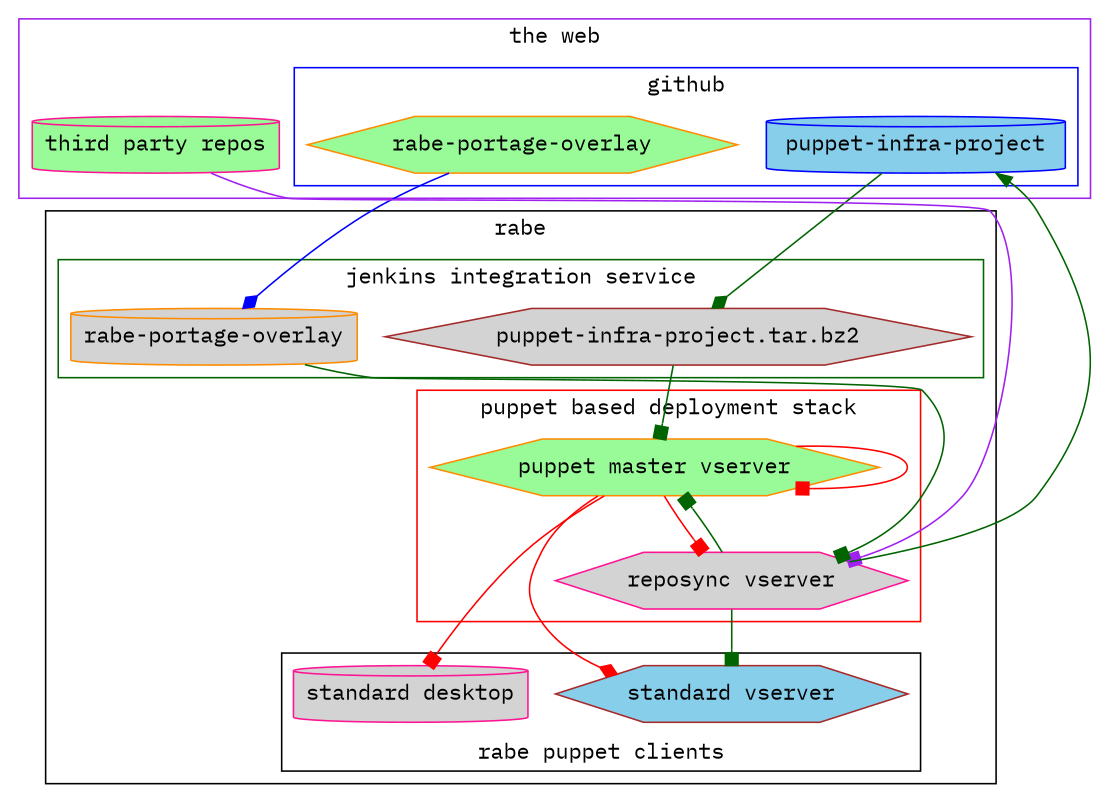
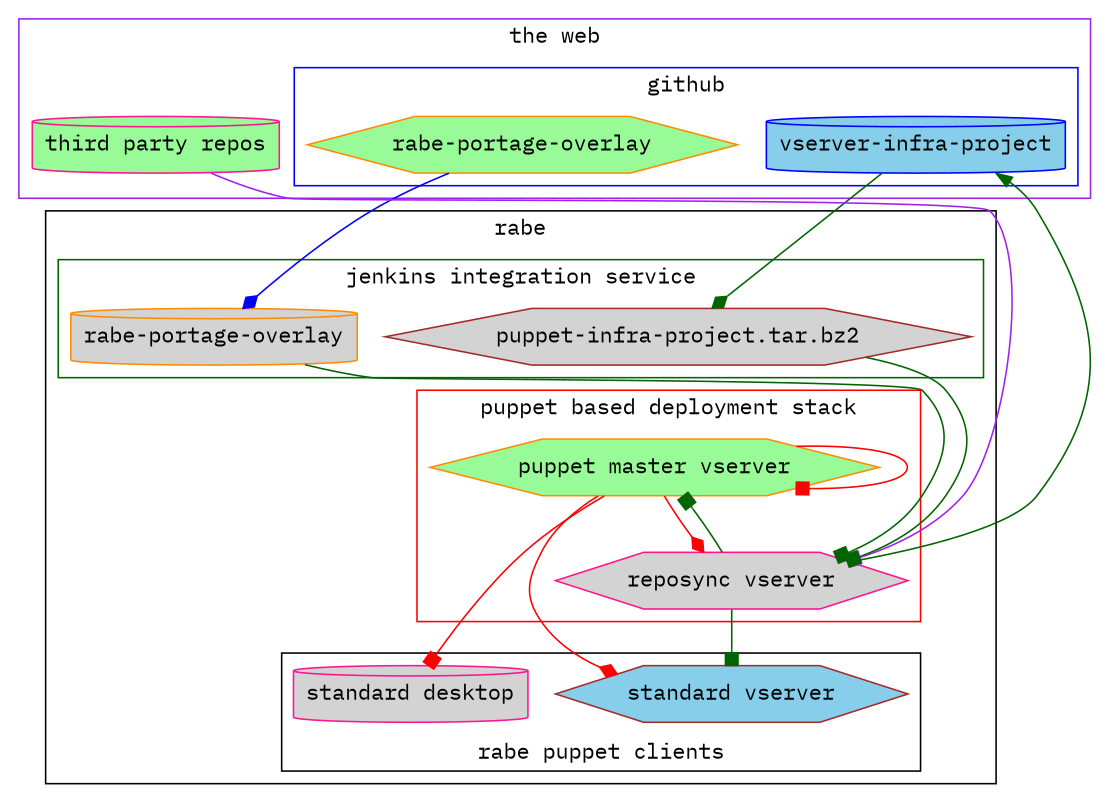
node "puppet-infra-project": label "puppet-infra-project" -> "vserver-infra-project"
edge "puppet-infra-project.tar.bz2" -> "puppet master vserver": now "puppet-infra-project.tar.bz2" -> "reposync vserver"
edge "puppet master vserver" -> "reposync vserver": arrowhead box -> diamond
